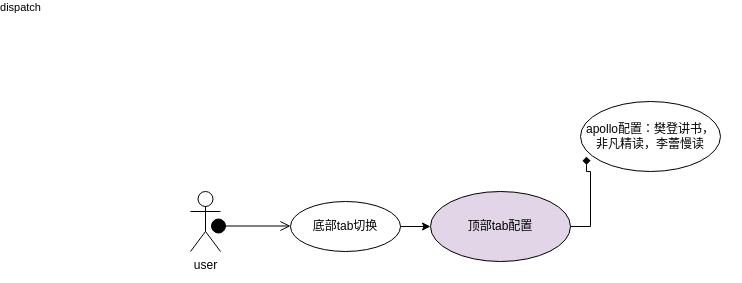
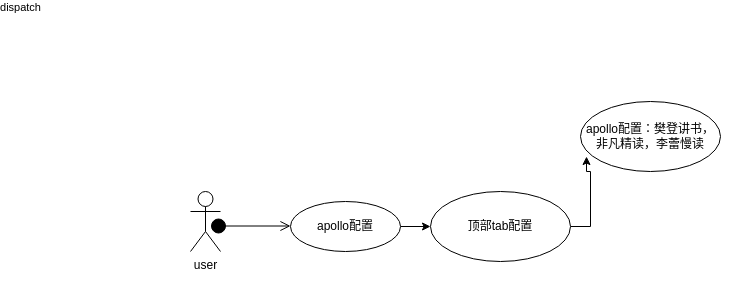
edge "顶部tab配置" -> "apollo配置：樊登讲书，非凡精读，李蕾慢读": arrowhead diamond -> classic
node "底部tab切换": label "底部tab切换" -> "apollo配置"
node "顶部tab配置": fillcolor #e1d5e7 -> #ffffff
